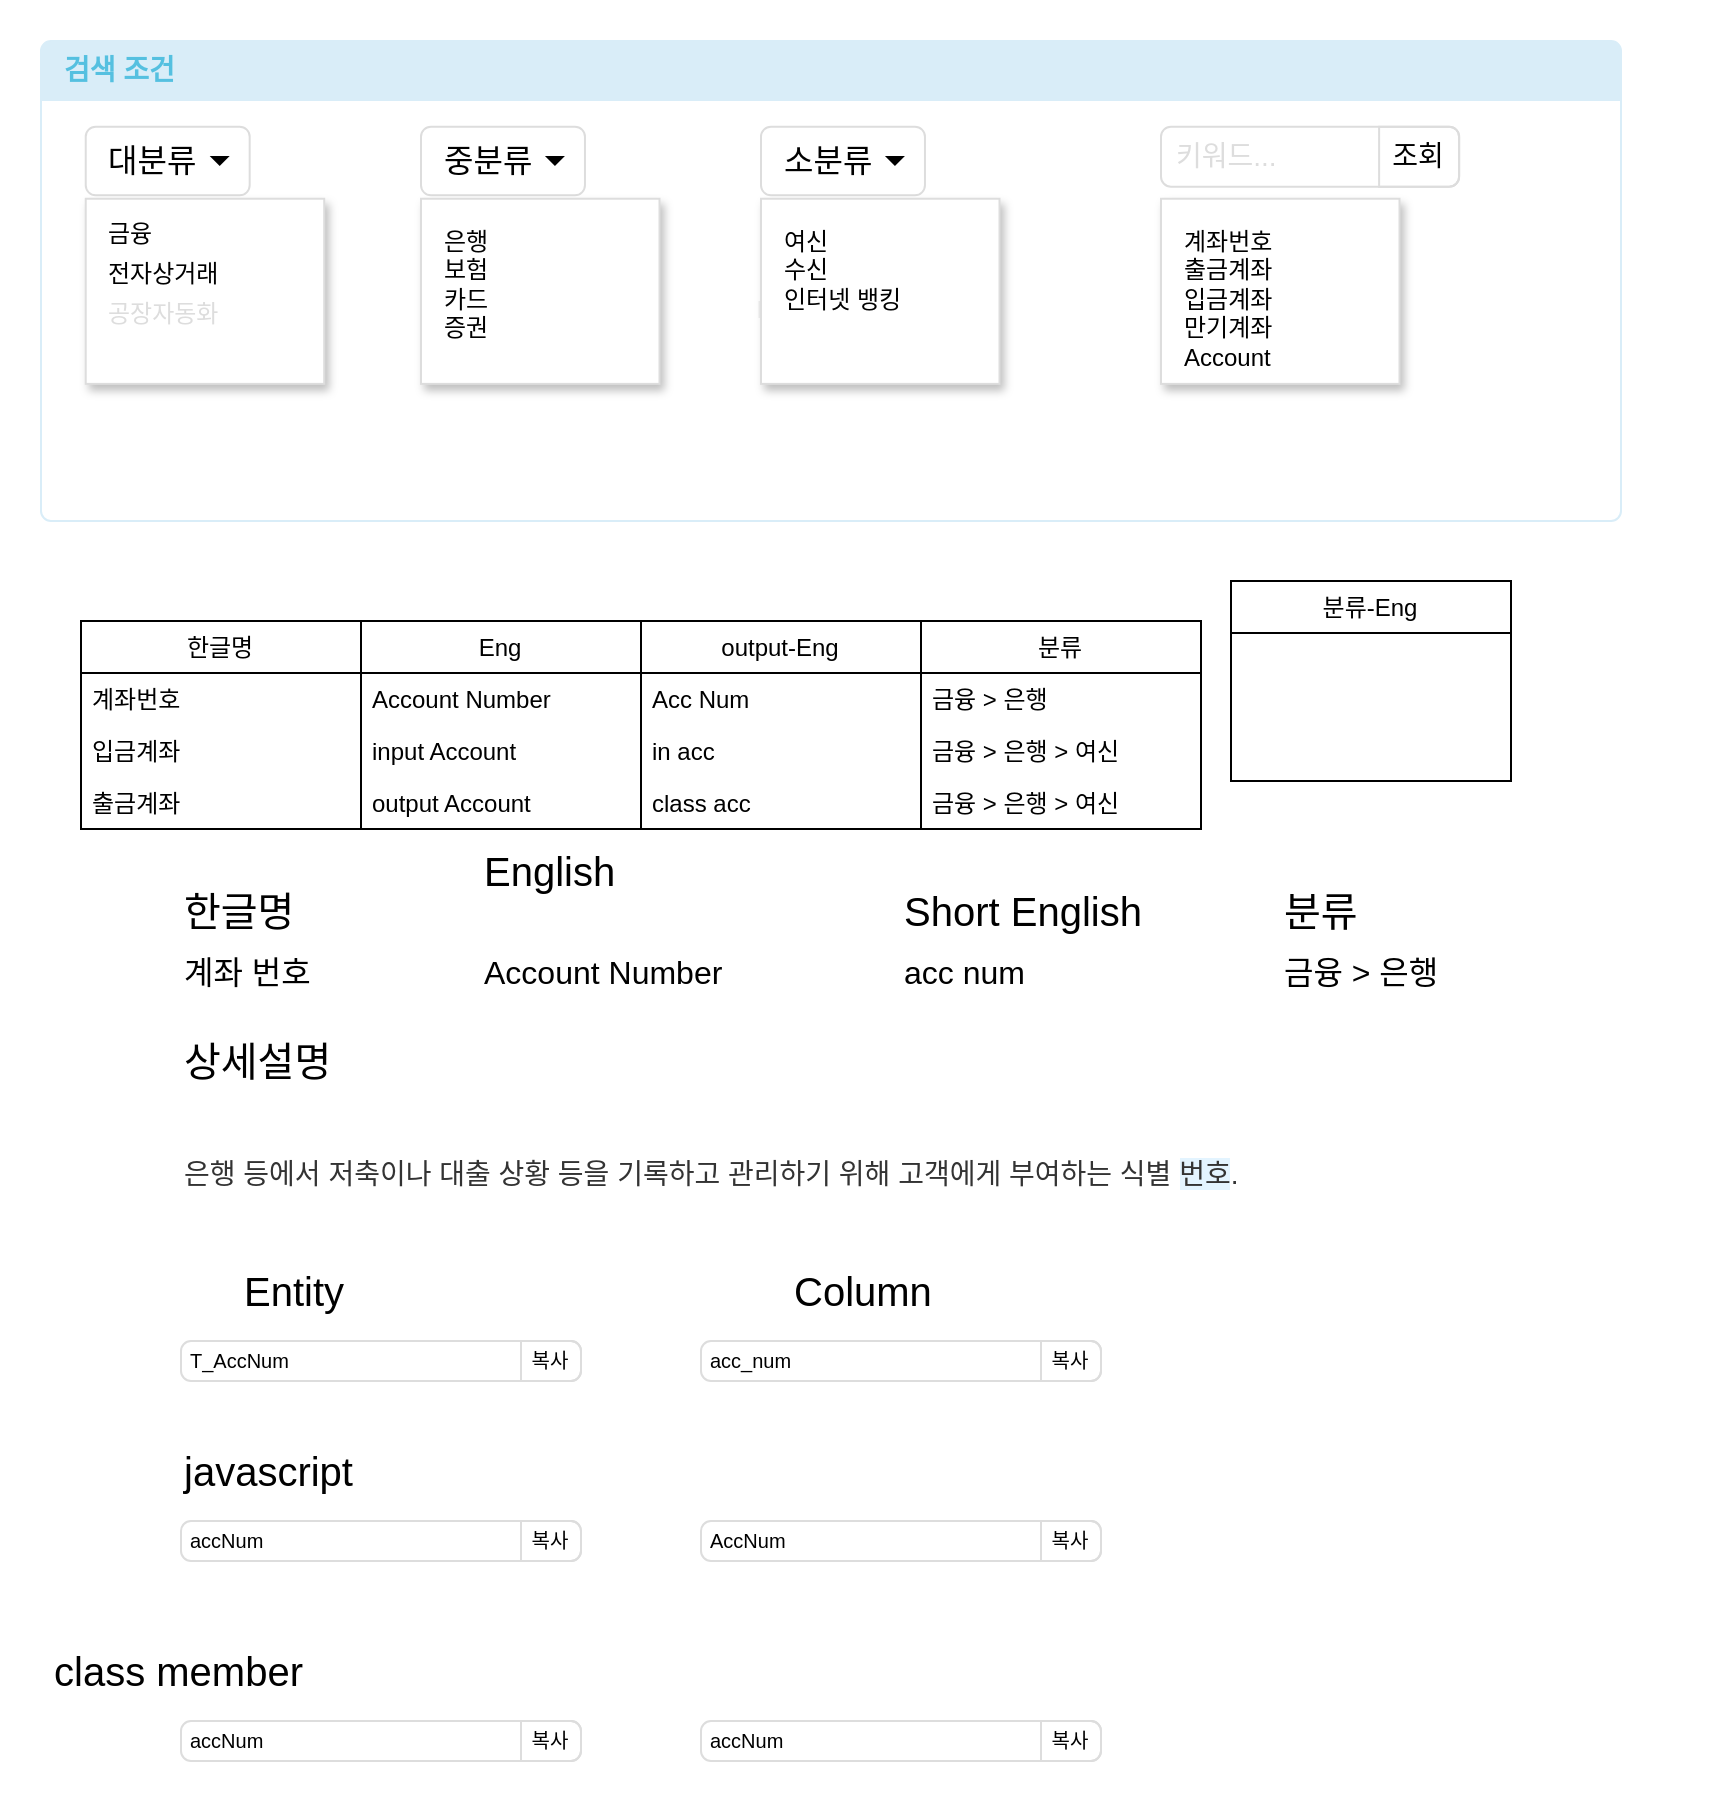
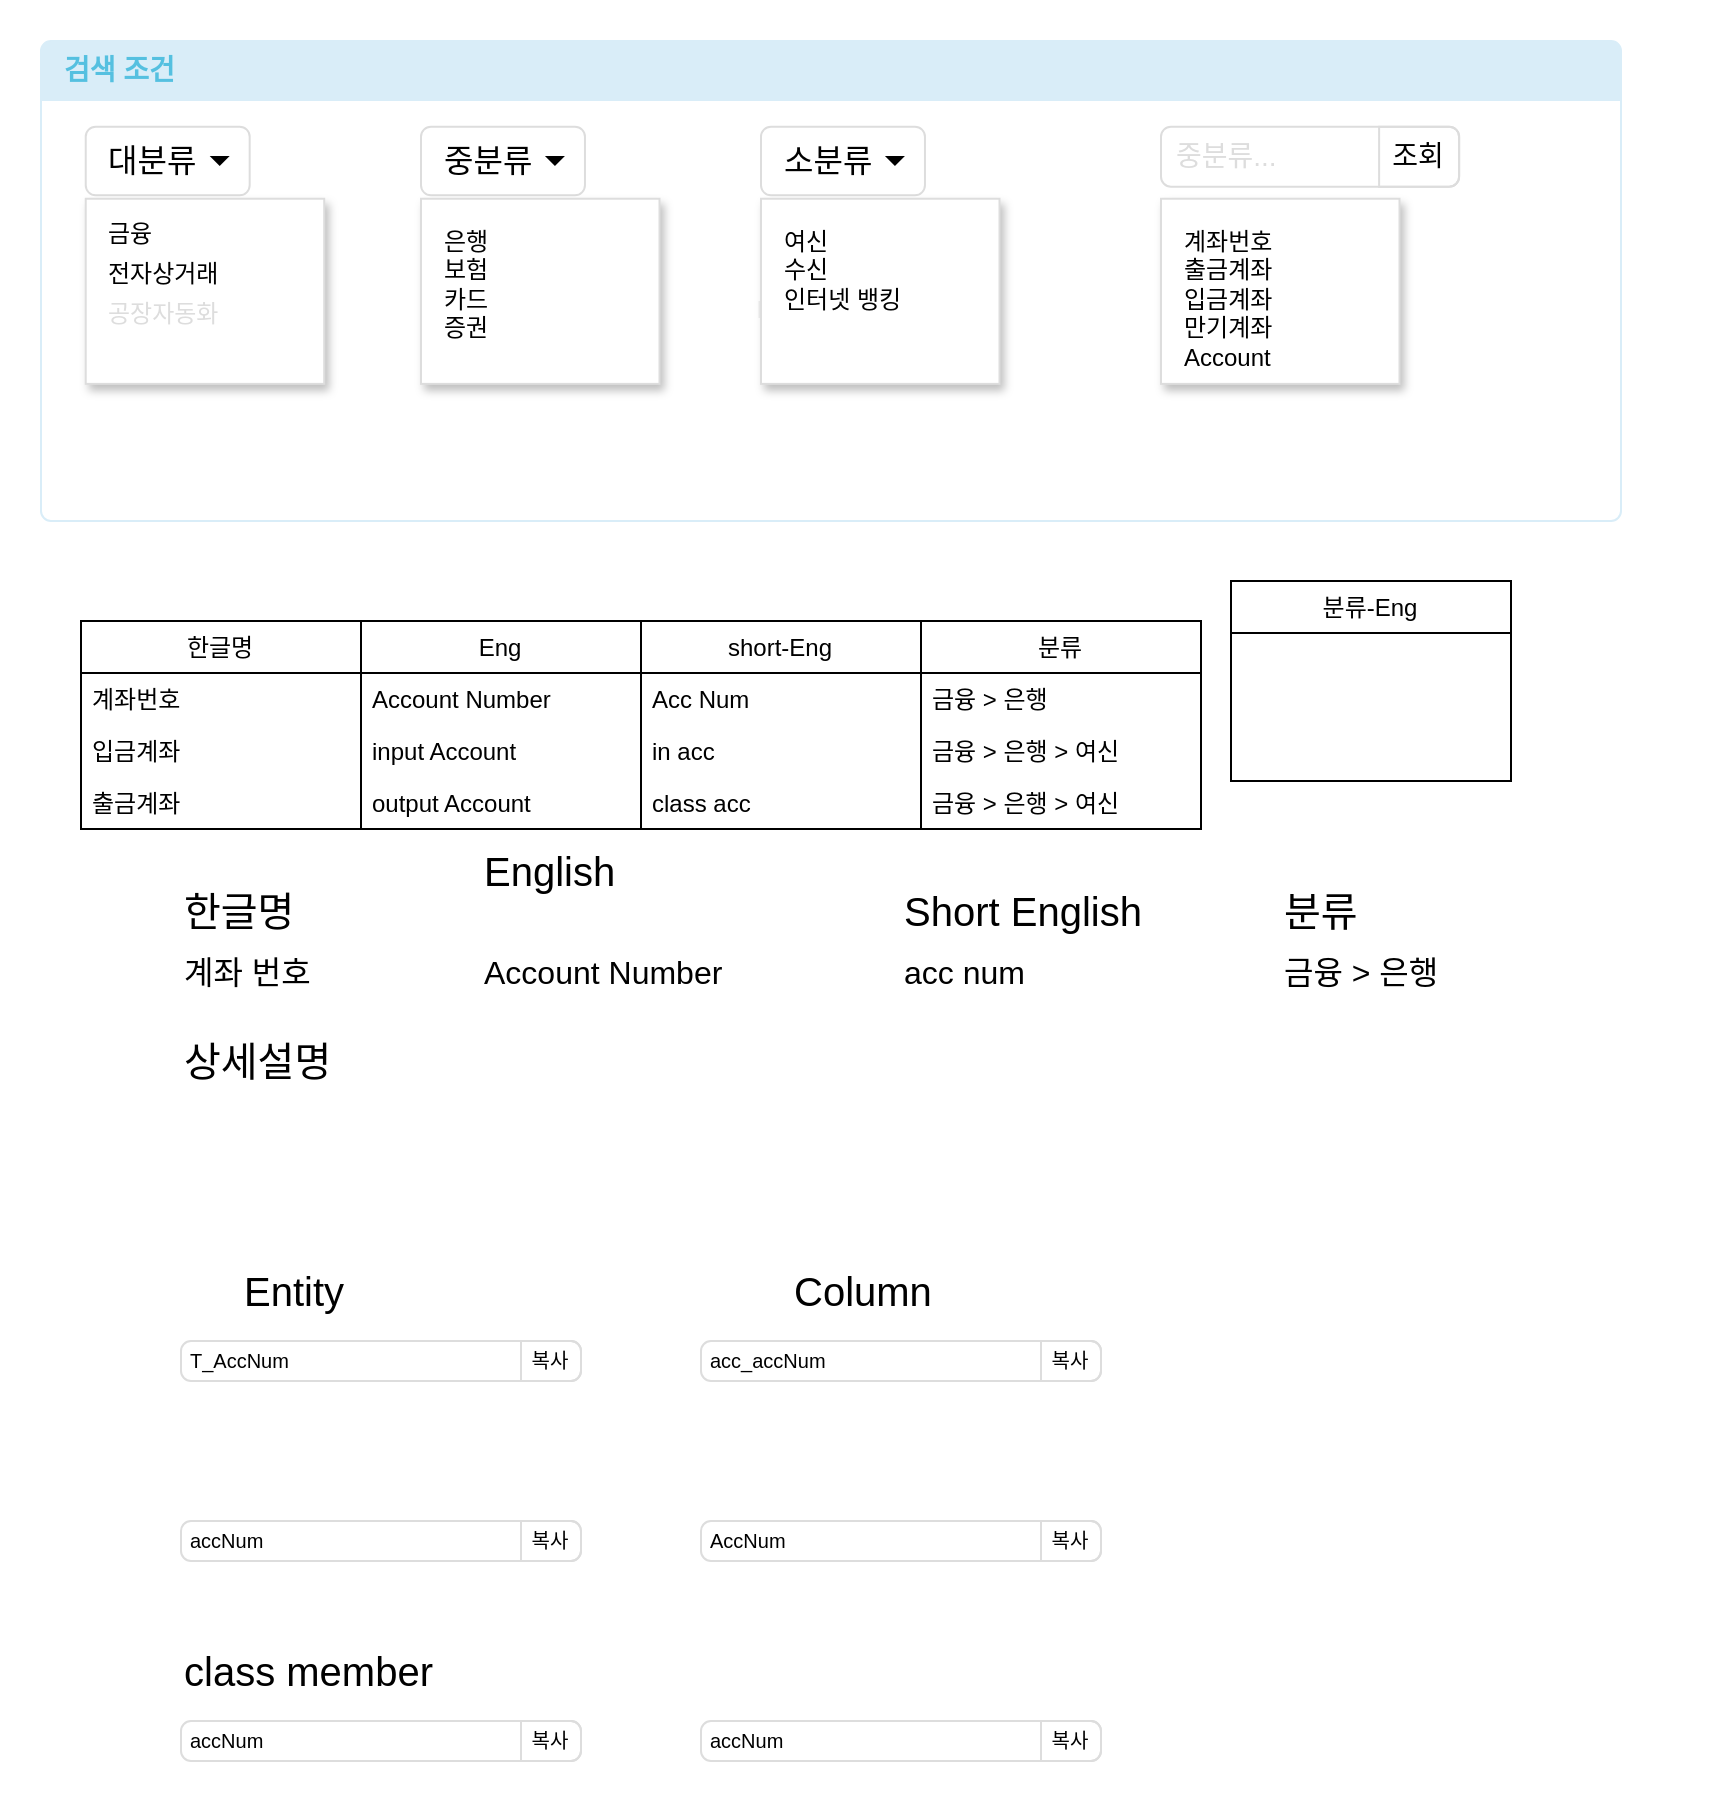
node "키워드...": label "키워드..." -> "중분류..."
node "output-Eng": label "output-Eng" -> "short-Eng"
node "은행 등에서 저축이나 대출 상황 등을 기록하고 관리하기 위해 고객에게 부여하는 식별 번호.": removed
node "acc_num": label "acc_num" -> "acc_accNum"
node "javascript": removed
node "class member": moved (191, 1671) -> (321, 1671)
